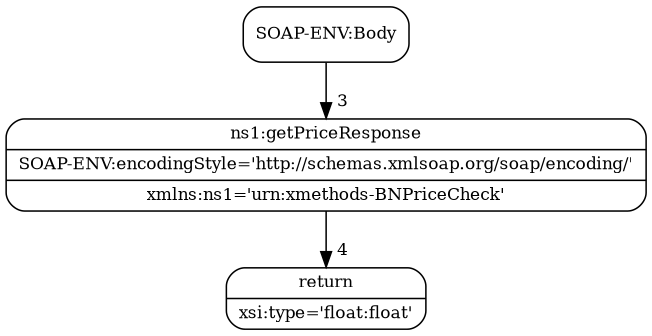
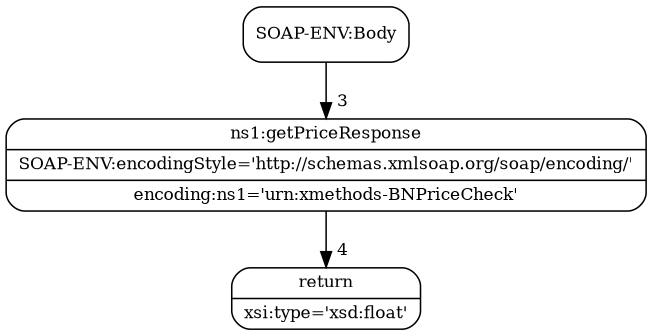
node "ns1:getPriceResponse": text "xmlns:ns1='urn:xmethods-BNPriceCheck'" -> "encoding:ns1='urn:xmethods-BNPriceCheck'"
node "return": text "xsi:type='float:float'" -> "xsi:type='xsd:float'"
